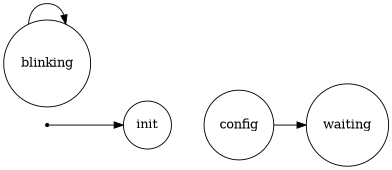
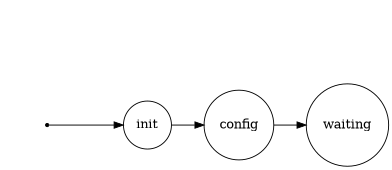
node "blinking": removed
edge "init" -> "config": added
